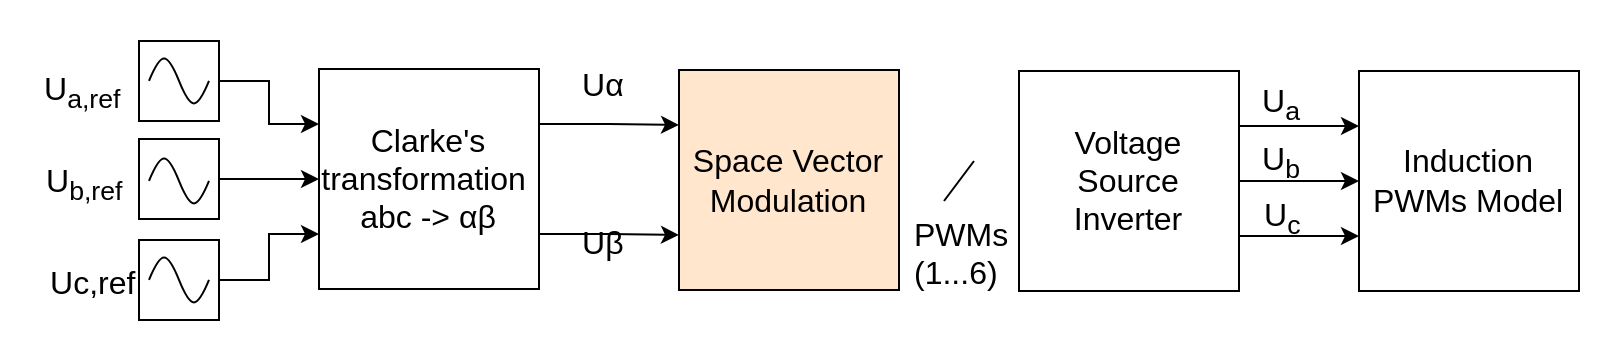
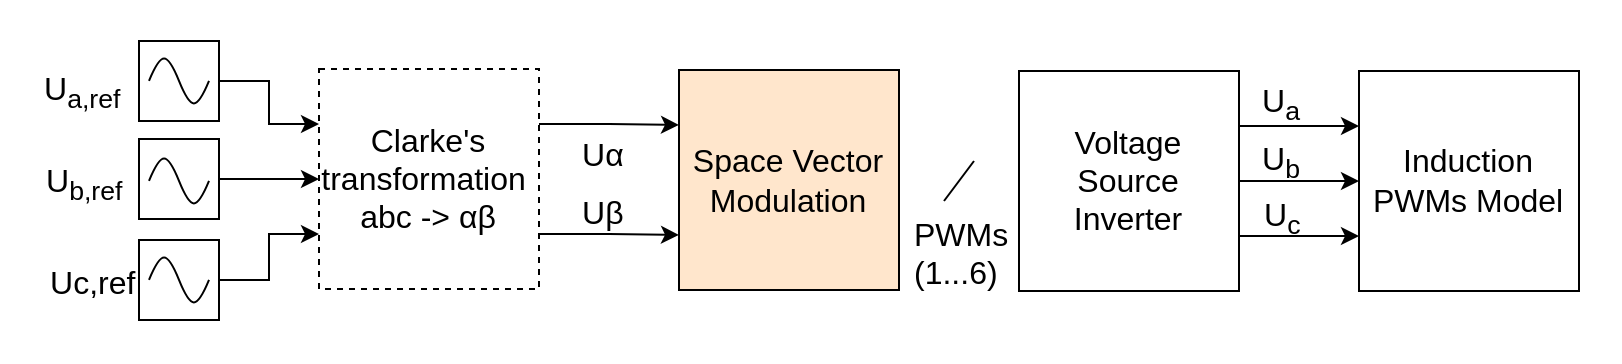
node "Uα": moved (619, 81) -> (619, 151)
node "Clarke's transformation abc -> αβ": style solid -> dashed
node "Uβ": moved (619, 239) -> (619, 209)
